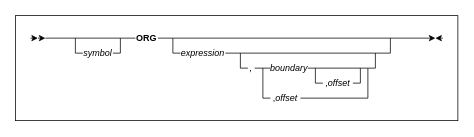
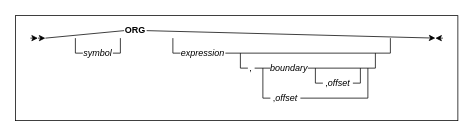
node "ORG": moved (147, 38) -> (135, 30)
